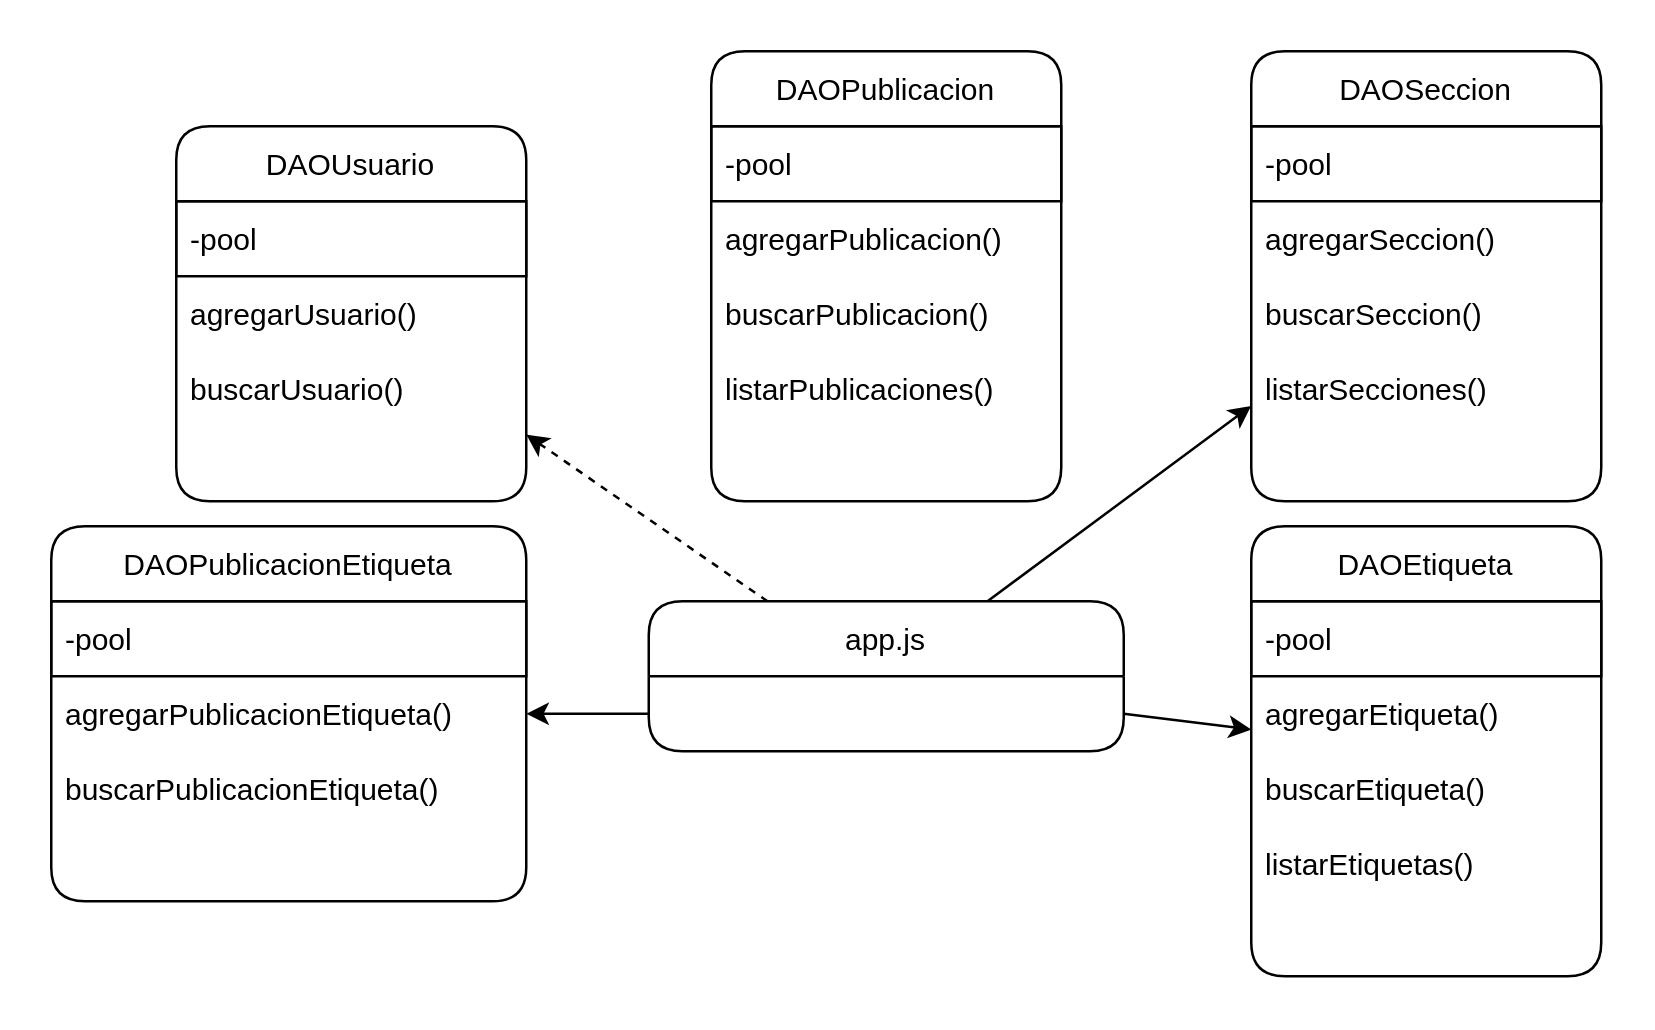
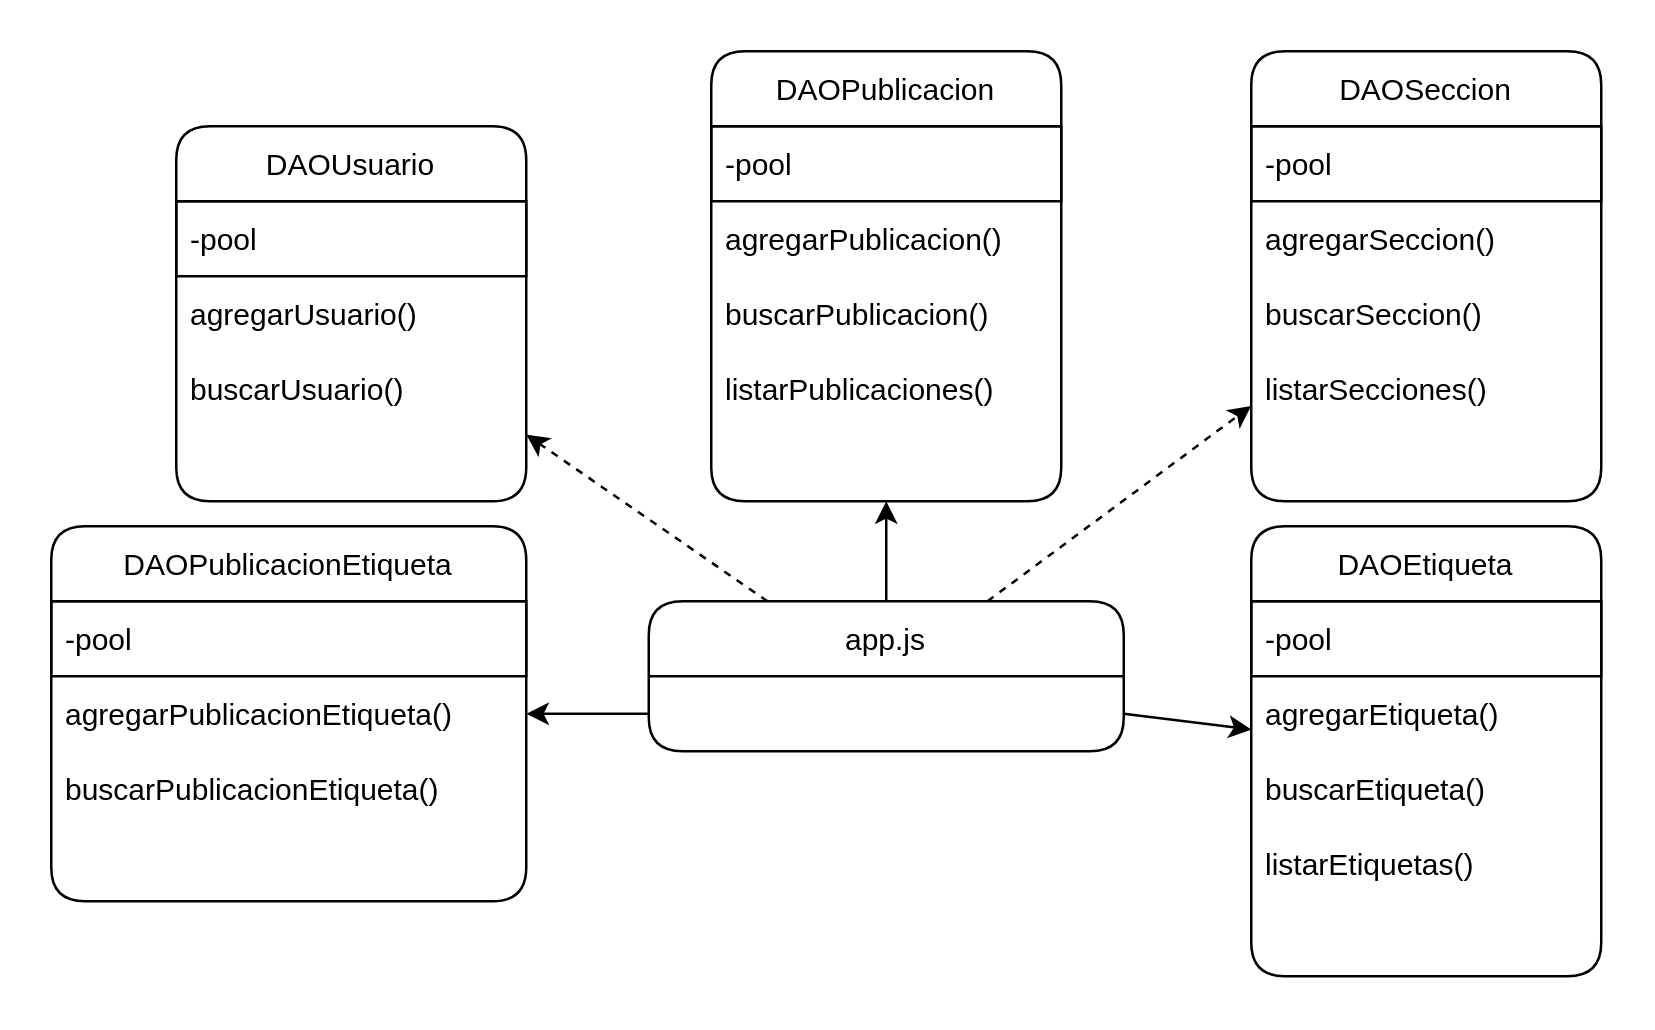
edge "app.js" -> "DAOSeccion": style solid -> dashed
edge "app.js" -> "DAOPublicacion": added
